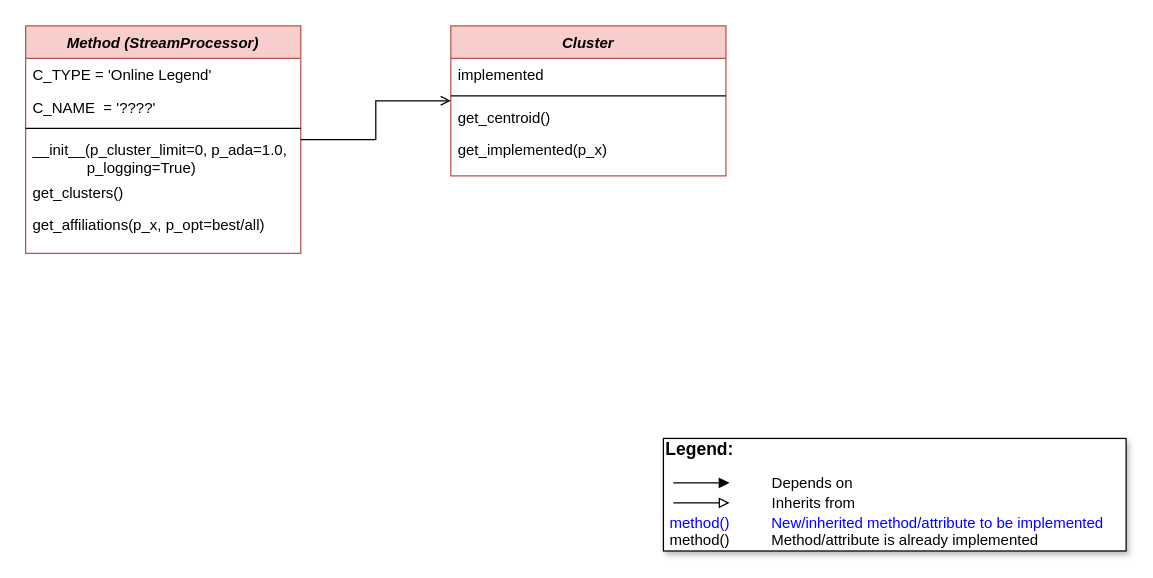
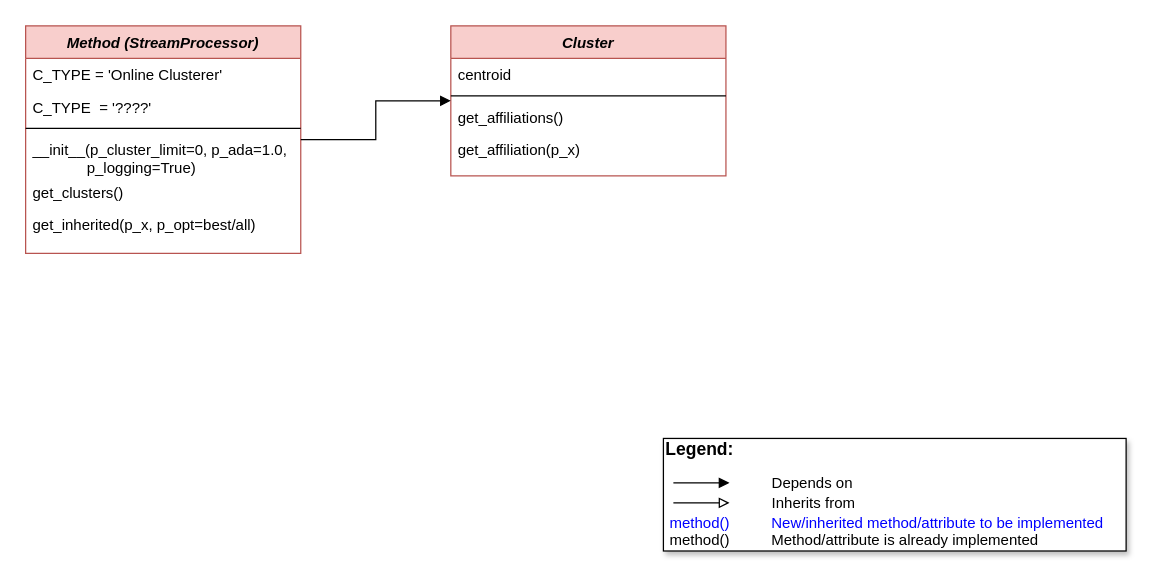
node "C_TYPE = 'Online Legend'": label "C_TYPE = 'Online Legend'" -> "C_TYPE = 'Online Clusterer'"
node "implemented": label "implemented" -> "centroid"
edge "Method (StreamProcessor)" -> "Cluster": arrowhead open -> block
node "C_NAME = '????'": label "C_NAME = '????'" -> "C_TYPE = '????'"
node "get_centroid()": label "get_centroid()" -> "get_affiliations()"
node "get_implemented(p_x)": label "get_implemented(p_x)" -> "get_affiliation(p_x)"
node "get_affiliations(p_x, p_opt=best/all)": label "get_affiliations(p_x, p_opt=best/all)" -> "get_inherited(p_x, p_opt=best/all)"
